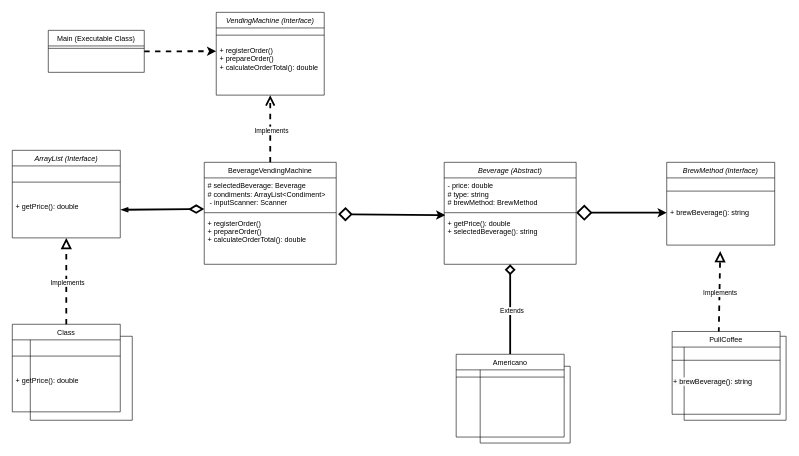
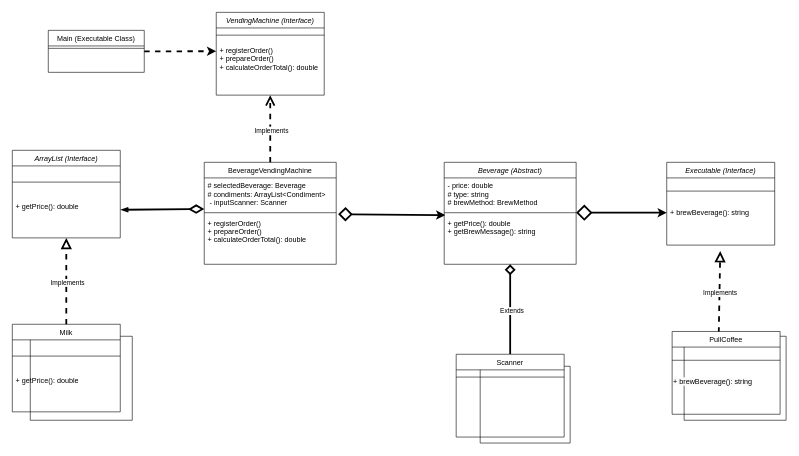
node "BrewMethod (Interface)": label "BrewMethod (Interface)" -> "Executable (Interface)"
node "+ getPrice(): double + selectedBeverage(): string": label "+ getPrice(): double + selectedBeverage(): string" -> "+ getPrice(): double + getBrewMessage(): string"
node "Class": label "Class" -> "Milk"
node "Americano": label "Americano" -> "Scanner"
